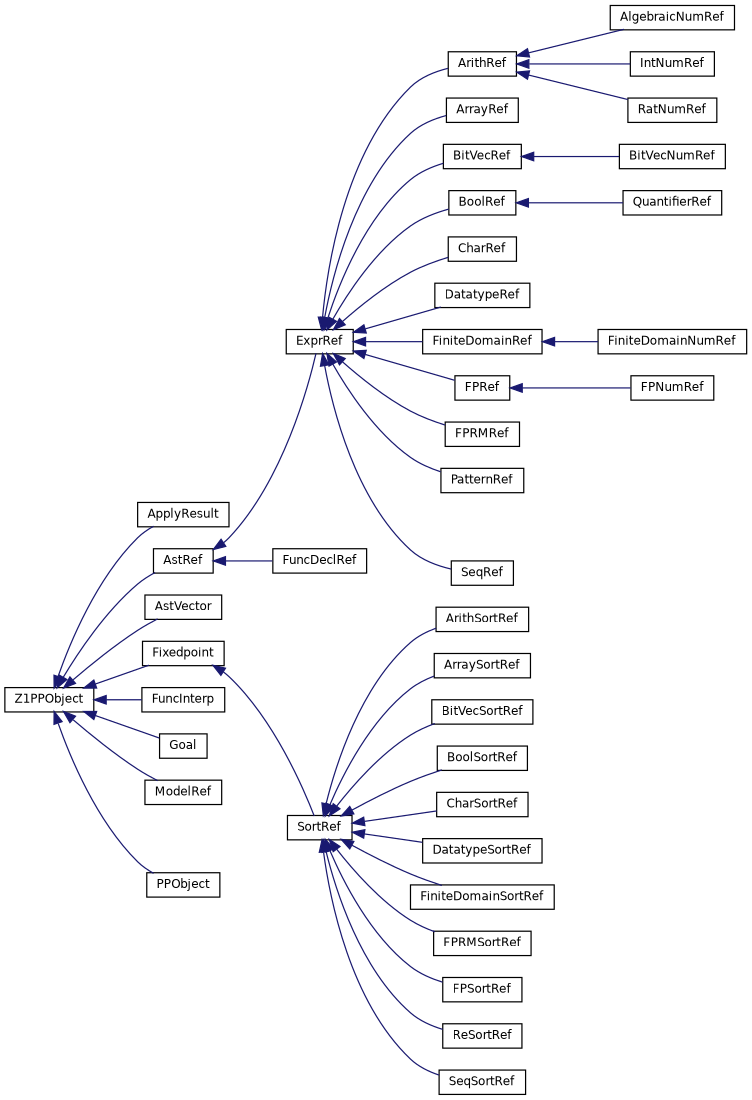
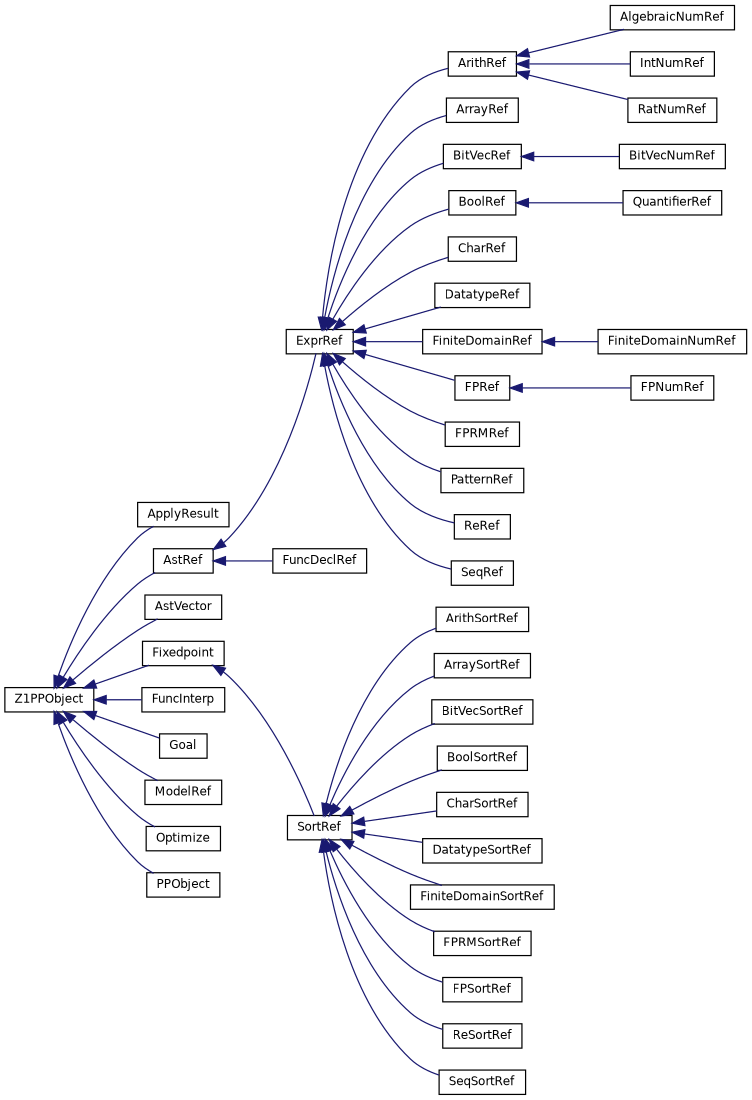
node "ReRef": added
node "Optimize": added
